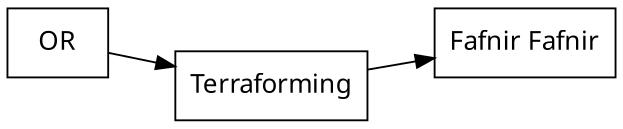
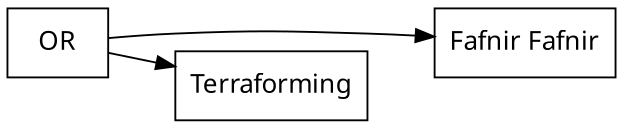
edge "Terraforming" -> "Fafnir Fafnir": now "OR" -> "Fafnir Fafnir"
